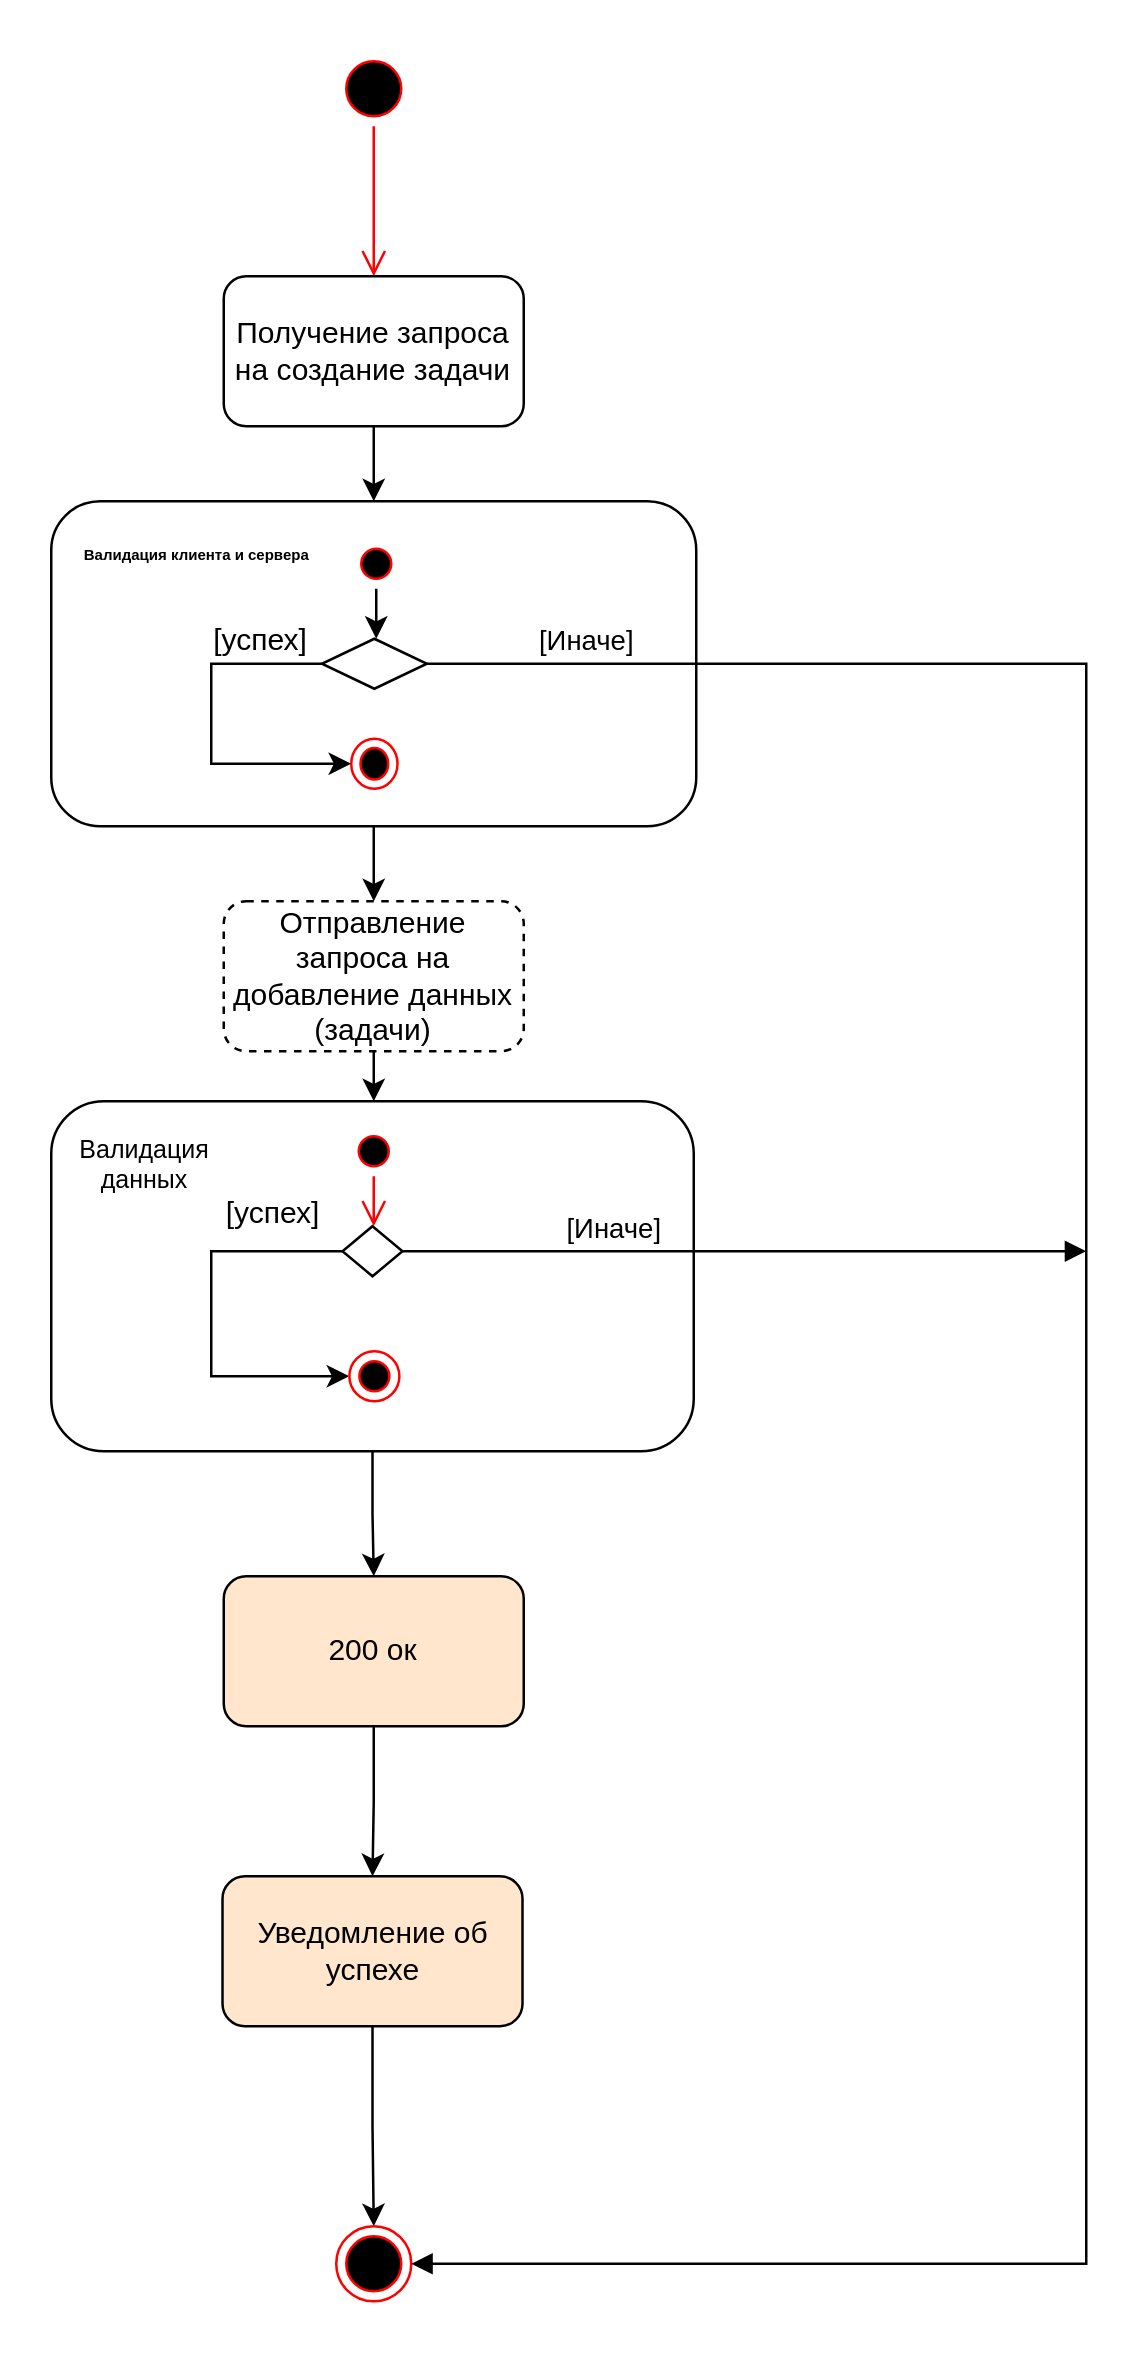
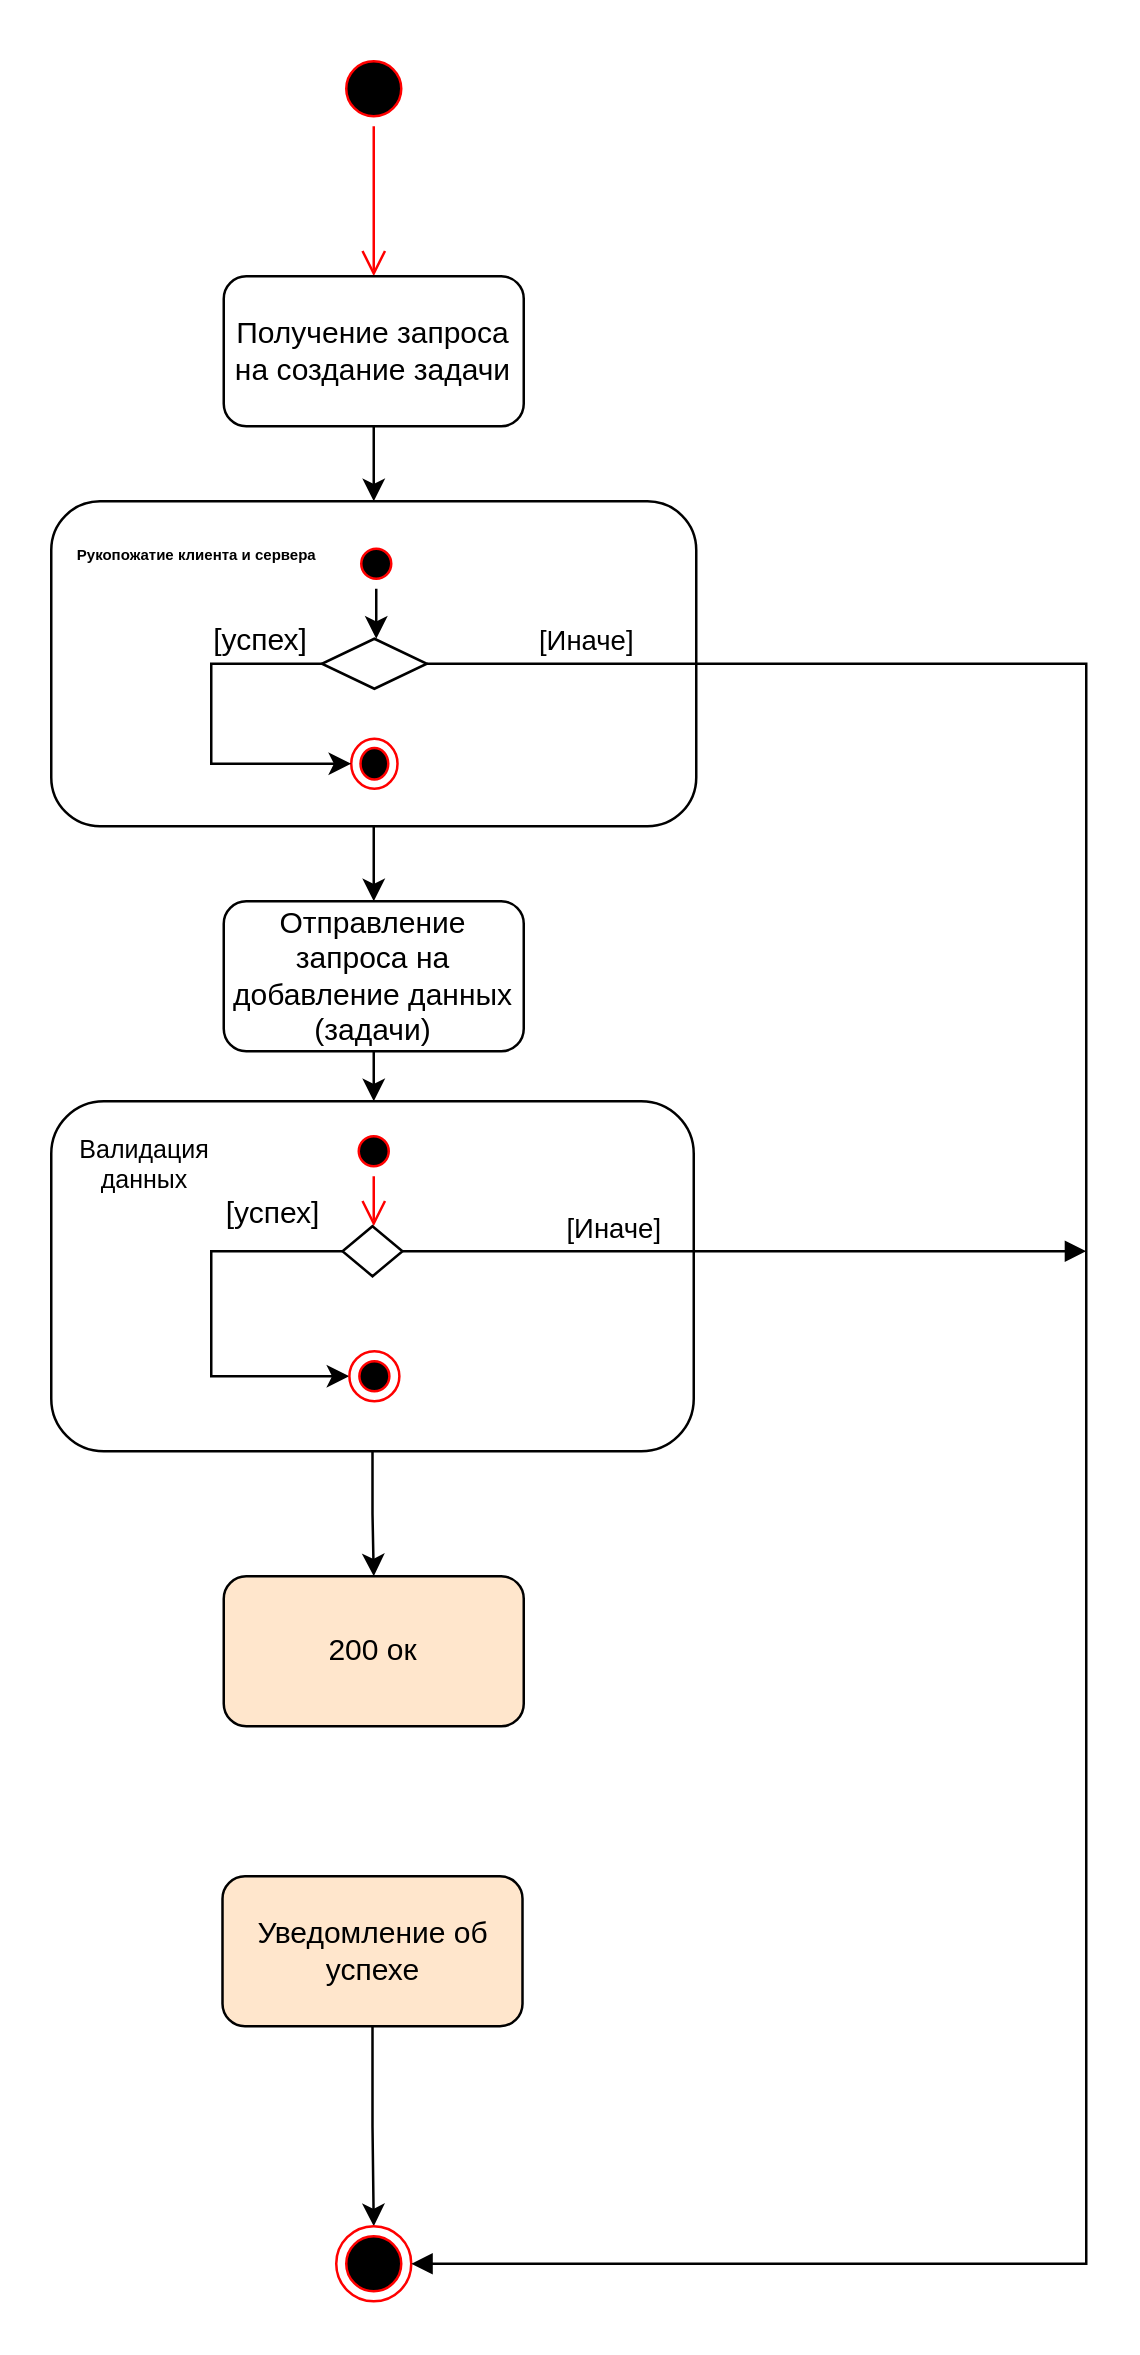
node "Валидация клиента и сервера": label "Валидация клиента и сервера" -> "Рукопожатие клиента и сервера"
node "Отправление запроса на добавление данных (задачи)": style dashed -> solid
edge "200 ок" -> "Уведомление об успехе": removed
